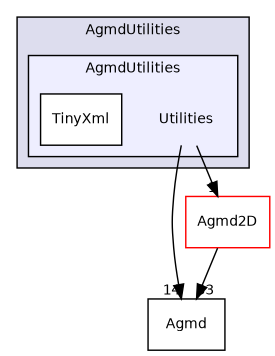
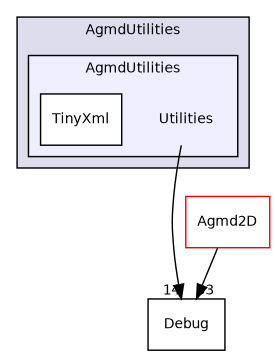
edge "Utilities" -> "Agmd2D": removed
node "Agmd": label "Agmd" -> "Debug"
